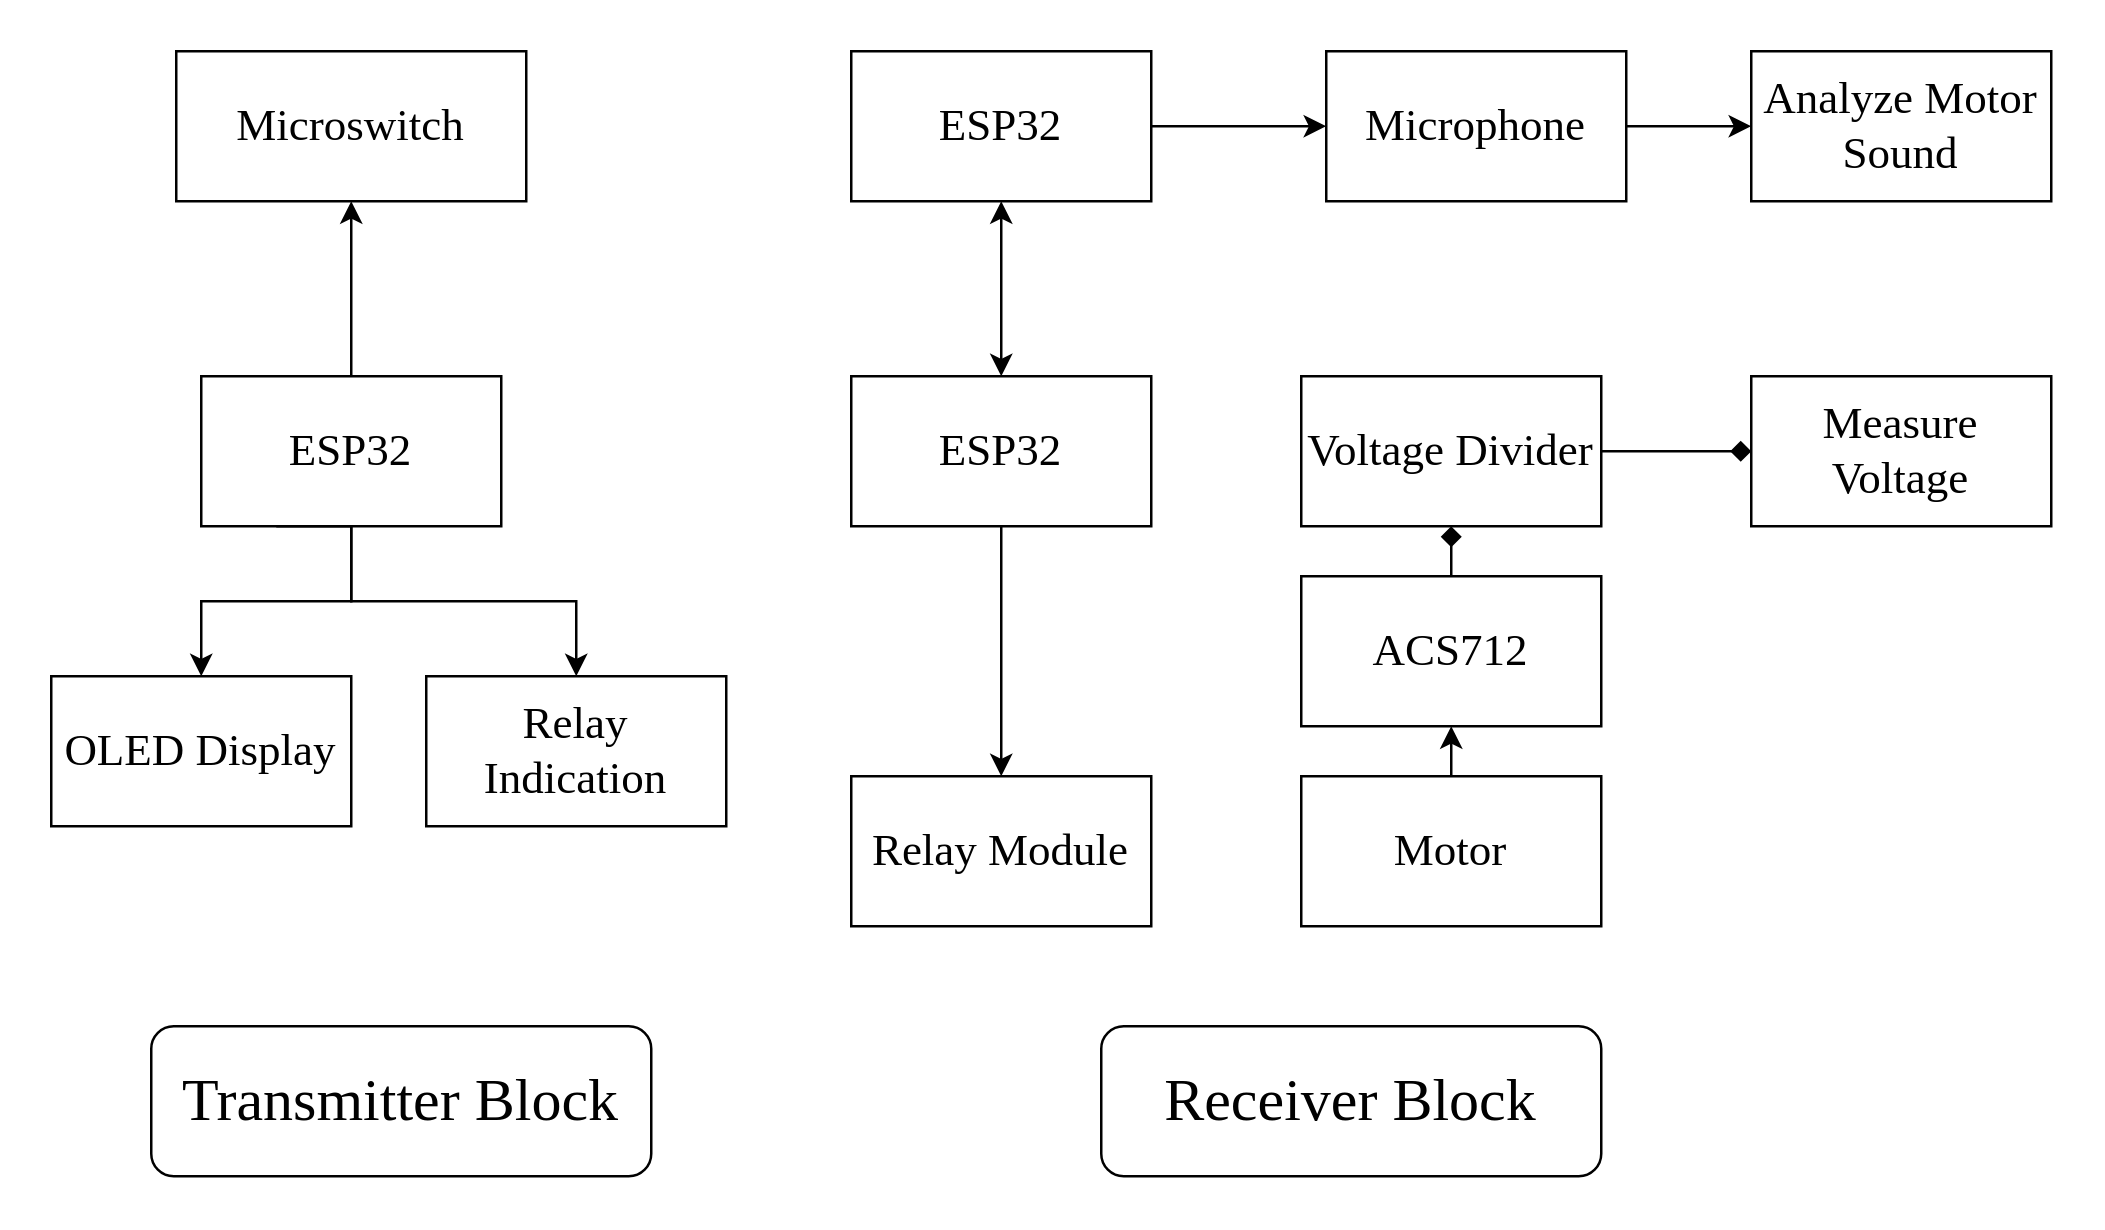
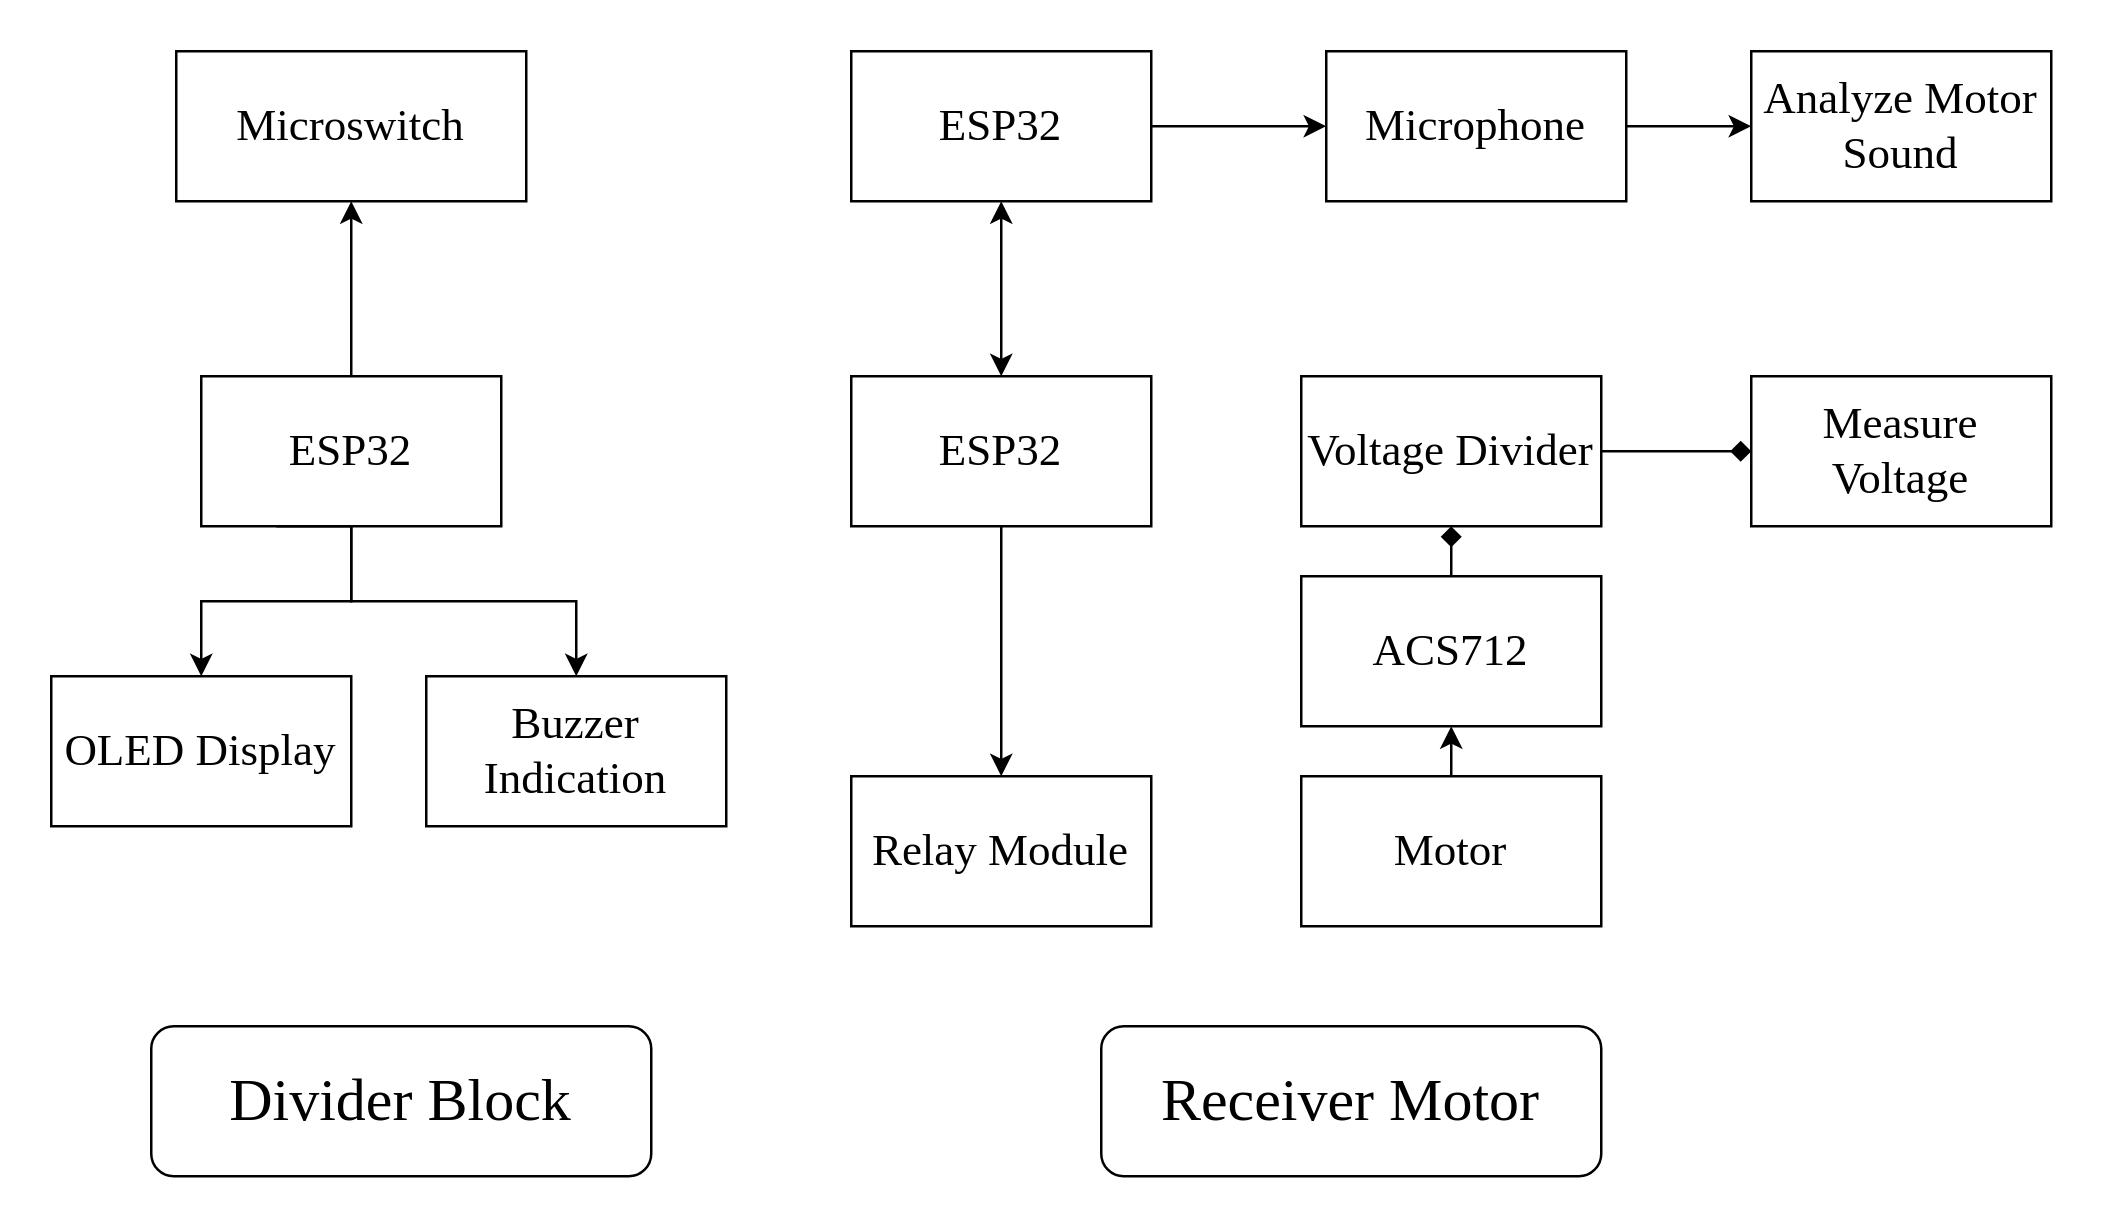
node "Relay Indication": label "Relay Indication" -> "Buzzer Indication"
node "Transmitter Block": label "Transmitter Block" -> "Divider Block"
node "Receiver Block": label "Receiver Block" -> "Receiver Motor"
